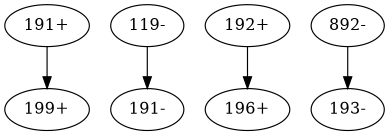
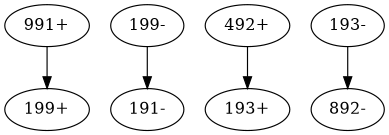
node "191+": label "191+" -> "991+"
node "119-": label "119-" -> "199-"
node "192+": label "192+" -> "492+"
edge "892-" -> "193-": reversed
node "196+": label "196+" -> "193+"
